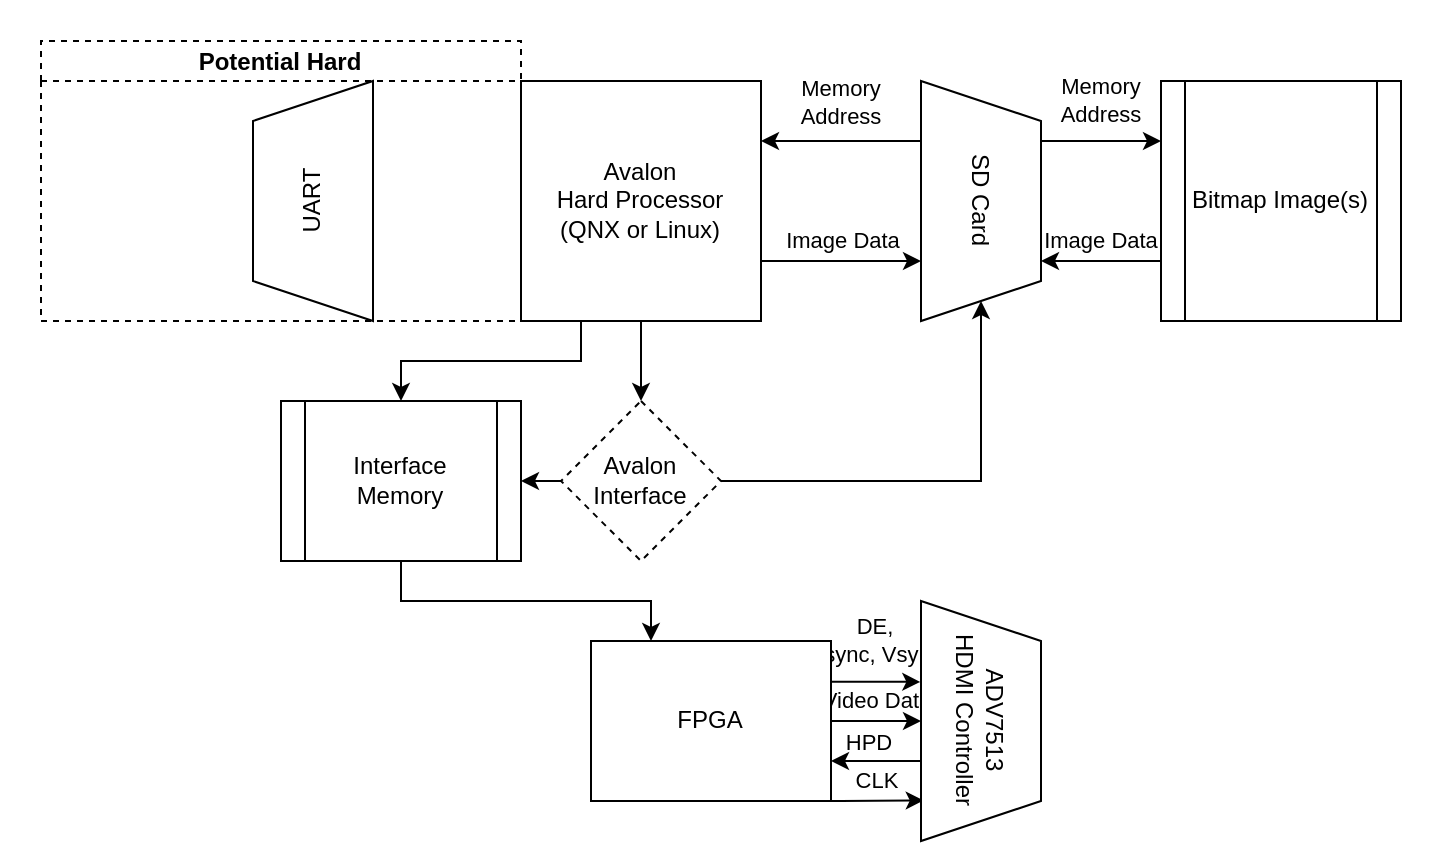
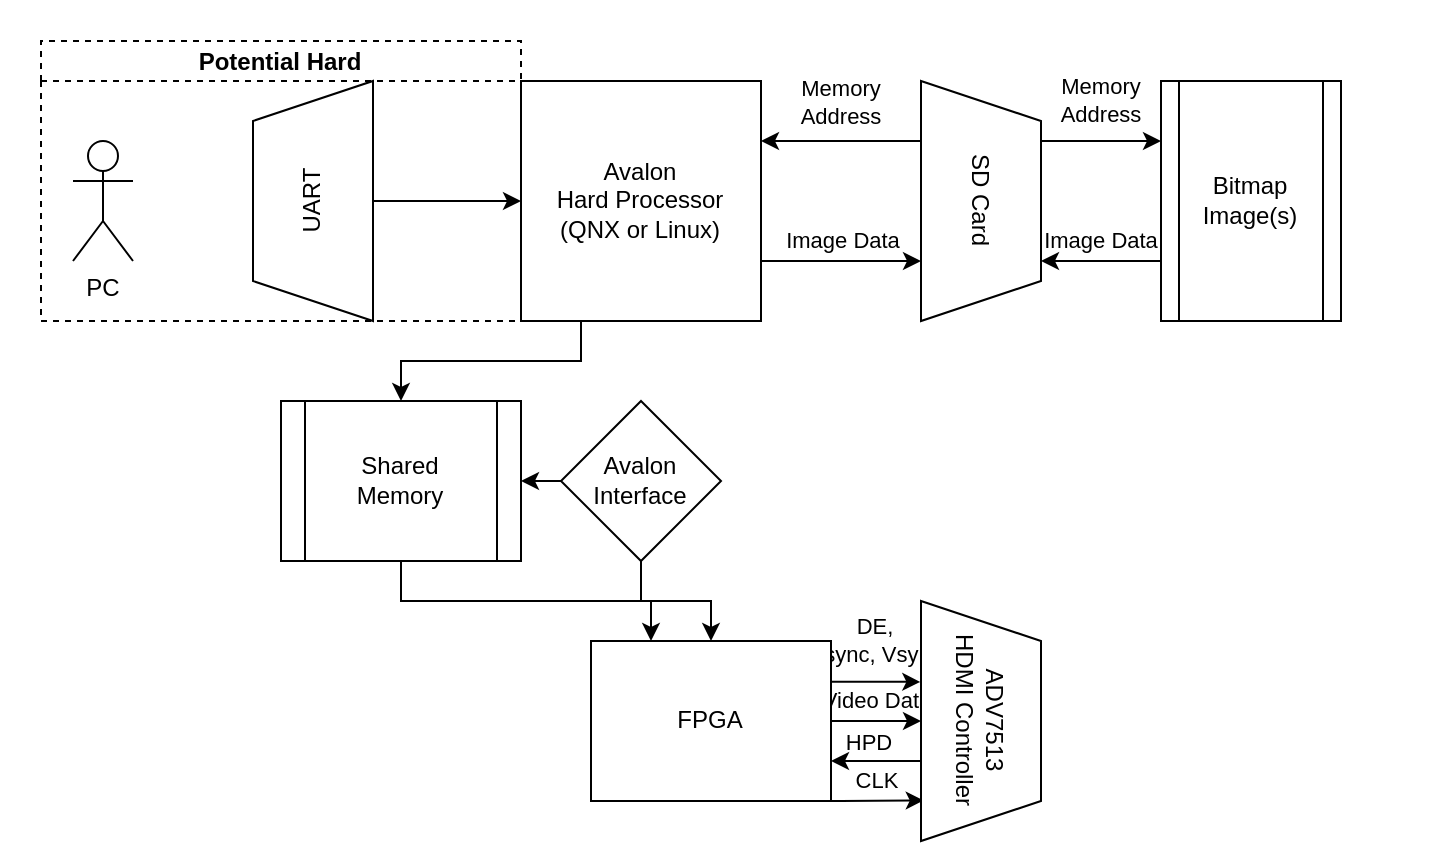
node "PC": added
edge "UART" -> "Avalon Hard Processor (QNX or Linux)": added
node "Bitmap Image(s)": size 240x240 -> 180x240
edge "Avalon Hard Processor (QNX or Linux)" -> "Avalon Interface": removed
node "Interface Memory": label "Interface Memory" -> "Shared Memory"
node "Avalon Interface": style dashed -> solid
edge "Avalon Interface" -> "SD Card": now "Avalon Interface" -> "FPGA"
